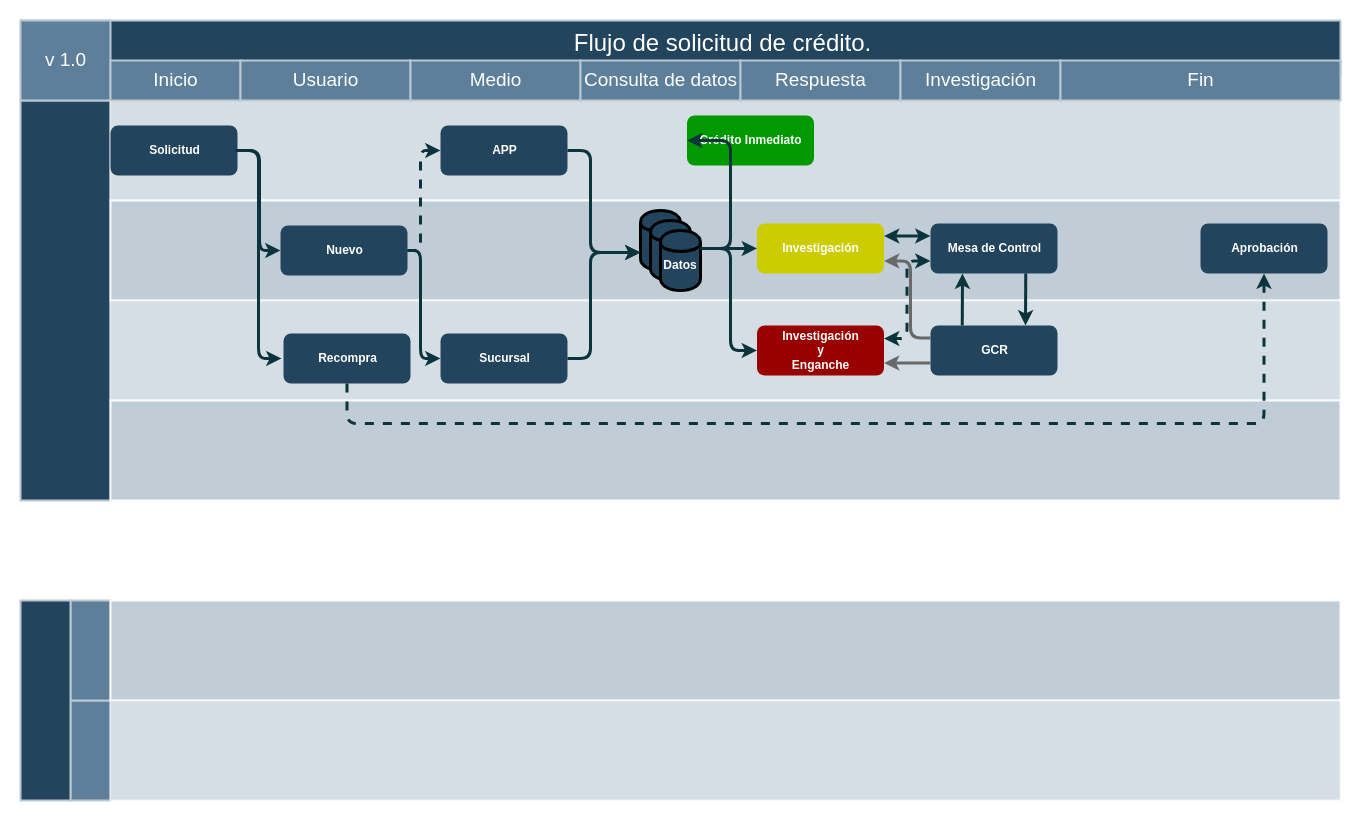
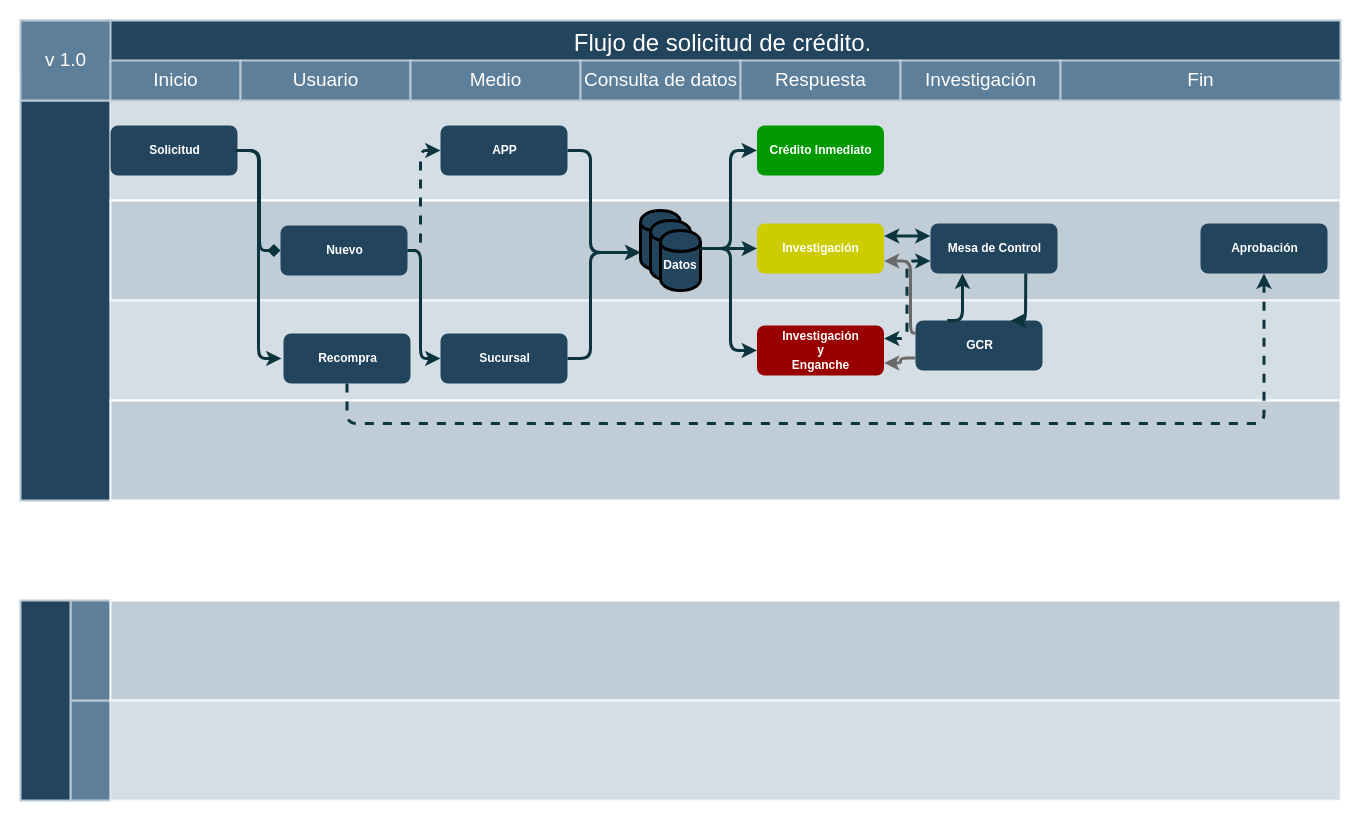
node "Crédito Inmediato": moved (751, 141) -> (821, 151)
edge "Solicitud" -> "Nuevo": arrowhead classic -> diamond
node "GCR": moved (994, 351) -> (979, 346)
